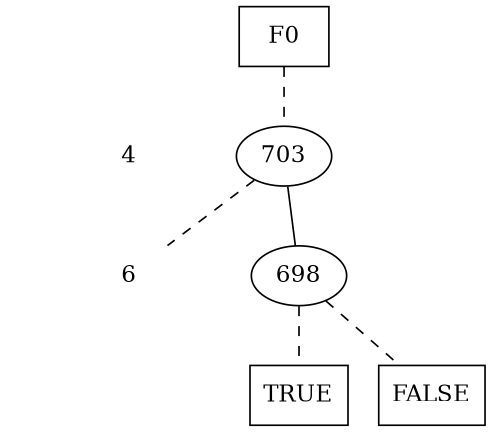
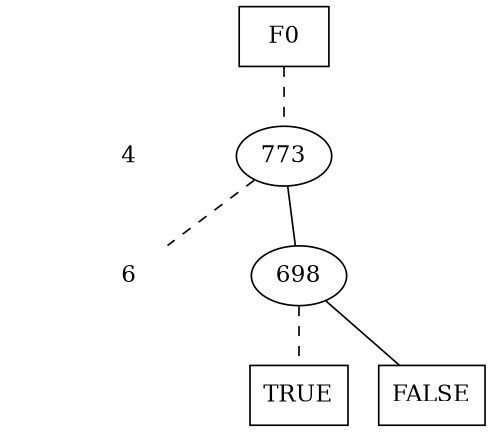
node "703": label "703" -> "773"
edge "698" -- "FALSE": style dashed -> solid
